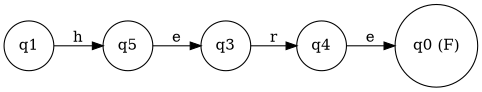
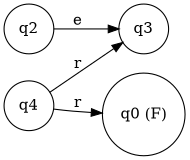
edge "q4" -> "q0 (F)": label "e" -> "r"
node "q1": removed
node "q5": label "q5" -> "q2"
edge "q3" -> "q4": reversed
